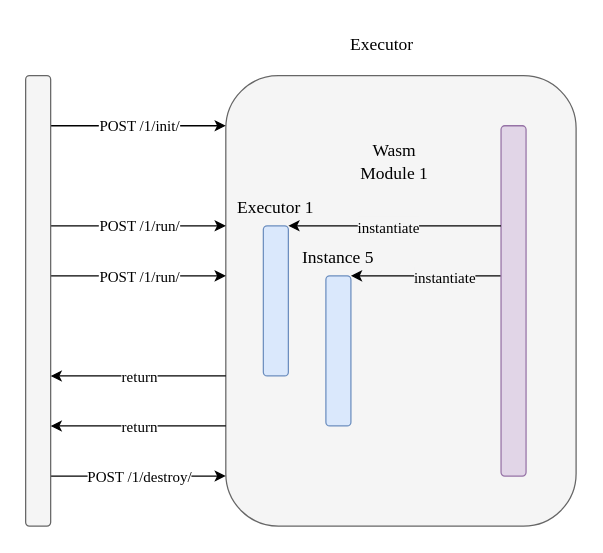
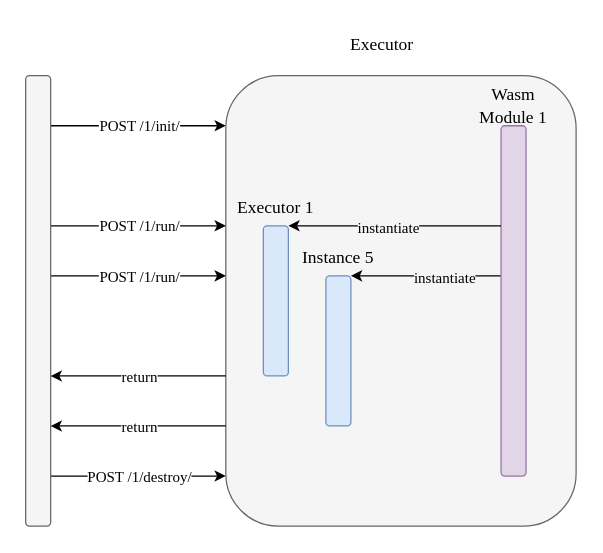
node "Wasm Module 1": moved (394, 151) -> (513, 94)
